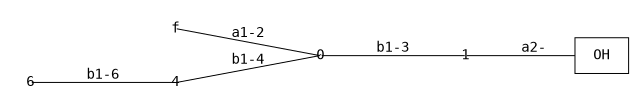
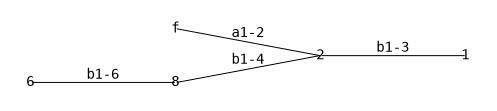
node "0": label "0" -> "2"
node "OH": removed
node "4": label "4" -> "8"
